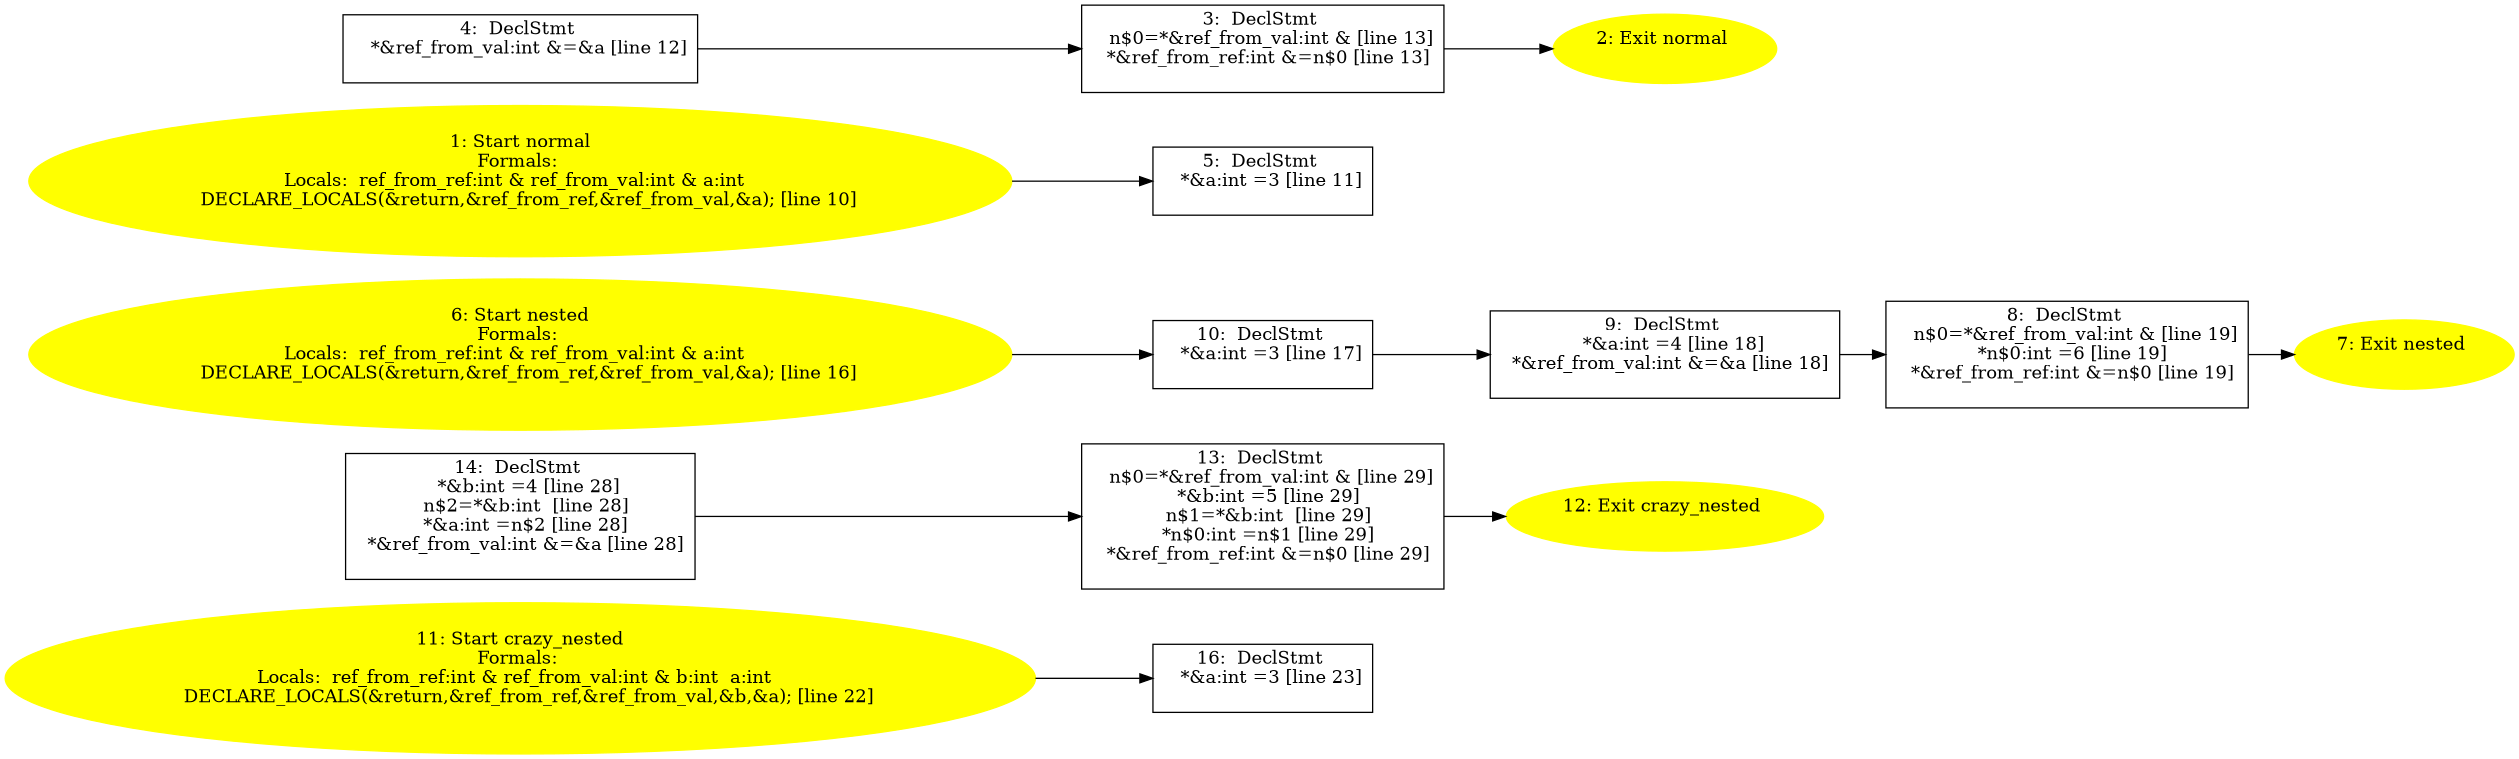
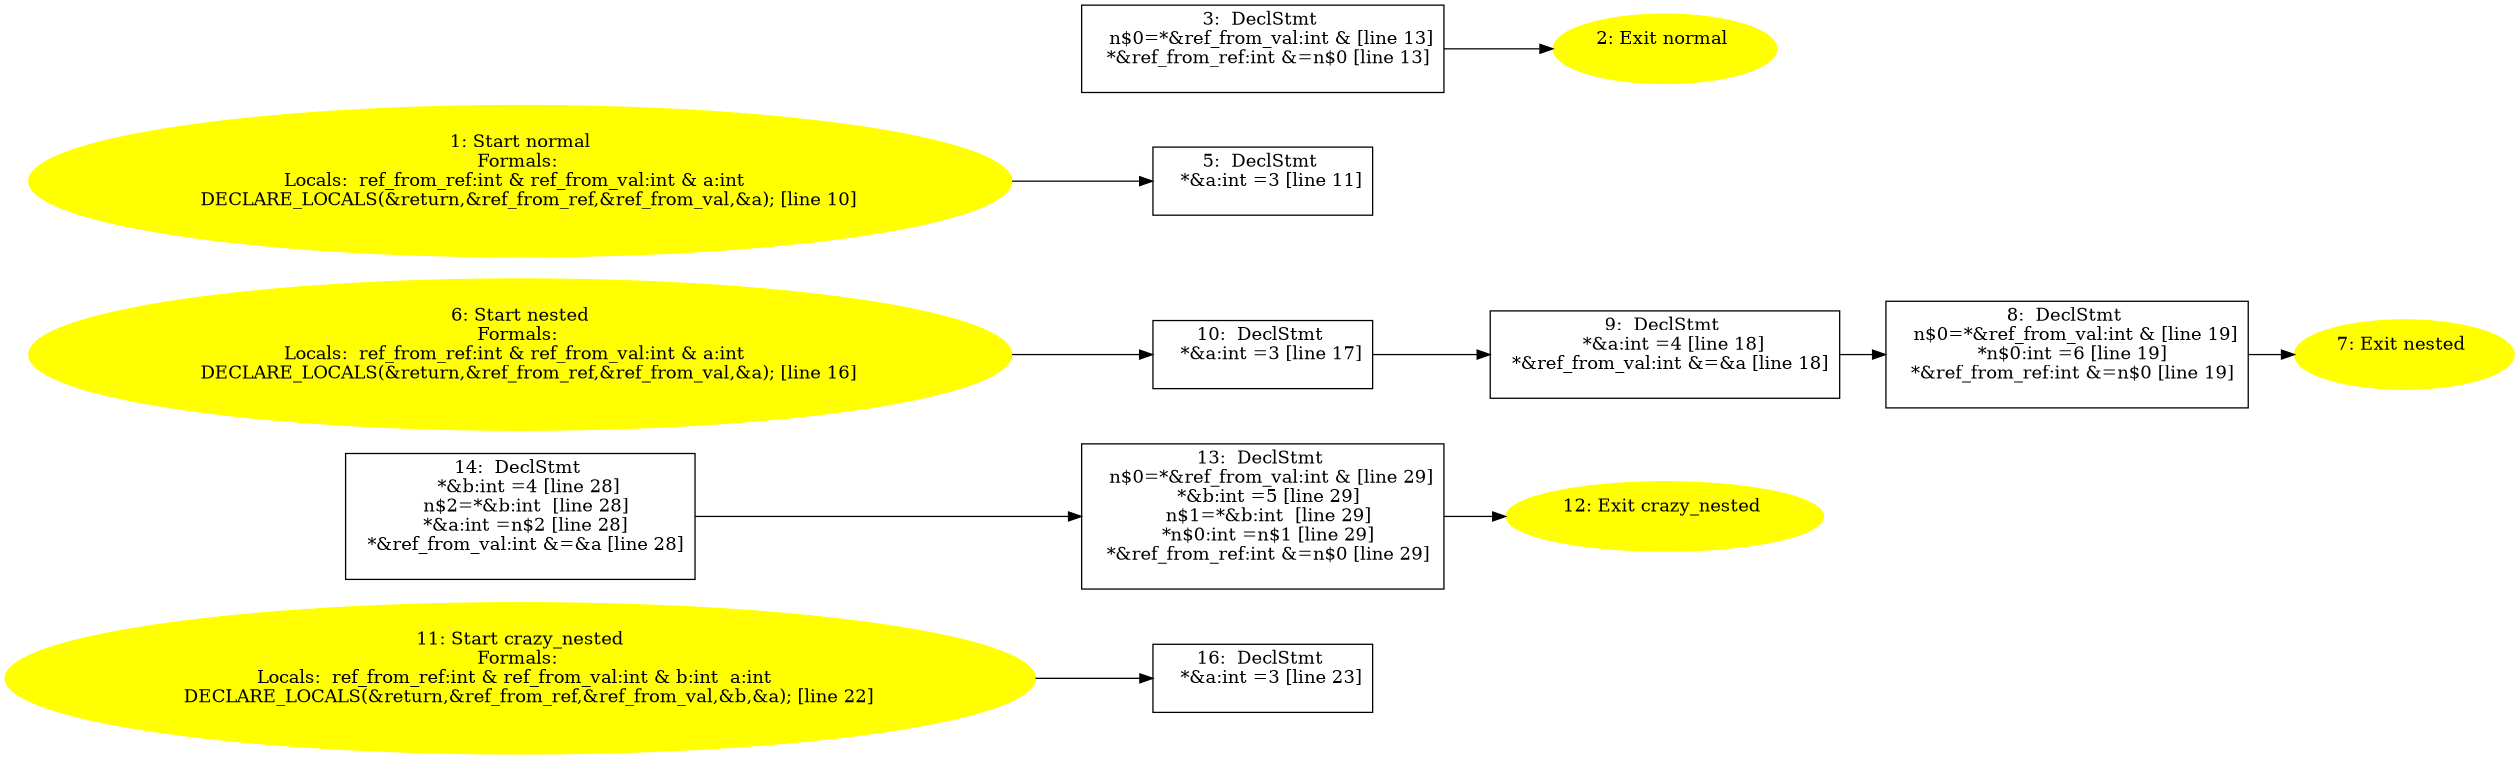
node "4:  DeclStmt *&ref_from_val:int &=&a [line 12]": removed
